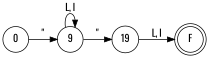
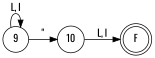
node "0": removed
node "19": label "19" -> "10"
